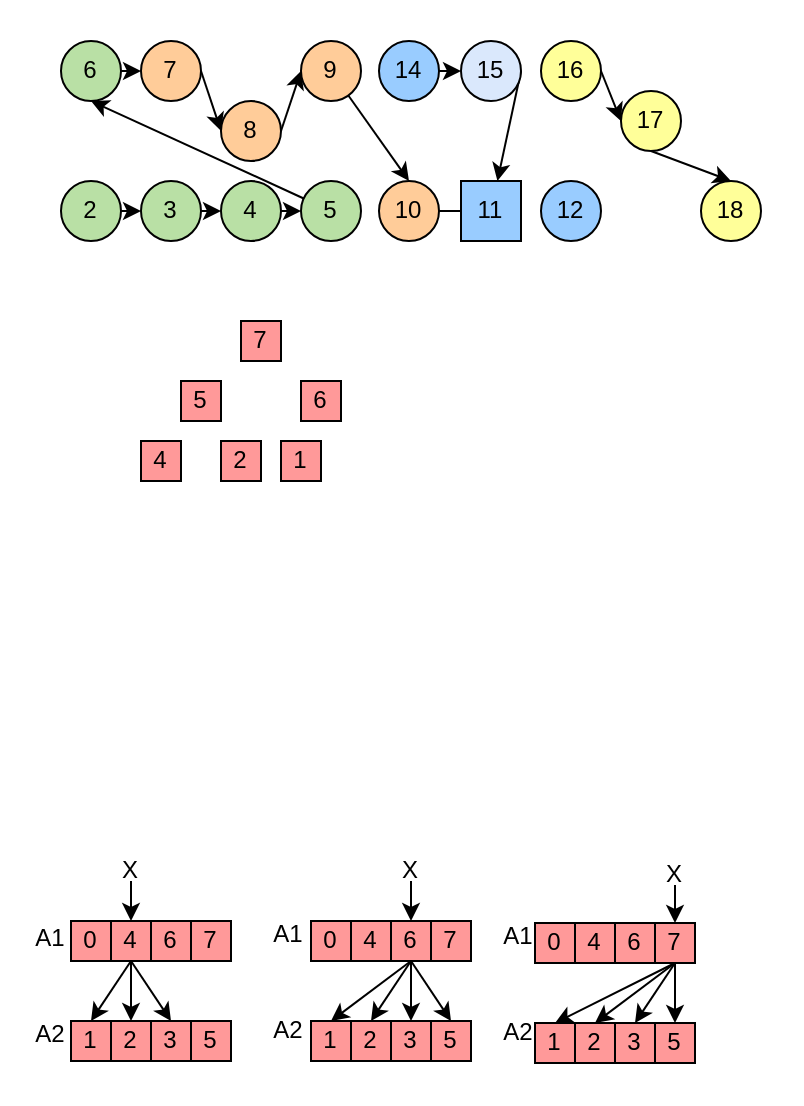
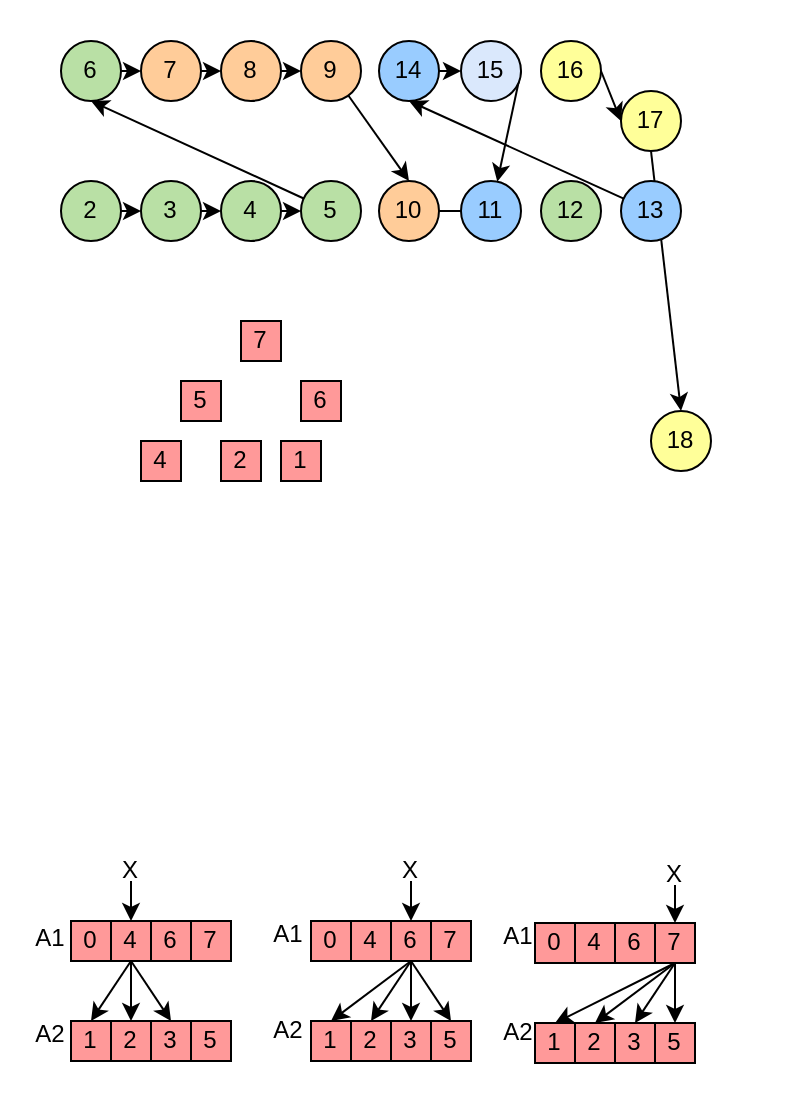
node "8": moved (251, 131) -> (251, 71)
edge "13" -> "14": added
node "11": shape rectangle -> ellipse
node "12": fillcolor #99ccff -> #b9e0a5
node "13": added
node "18": moved (731, 211) -> (681, 441)
